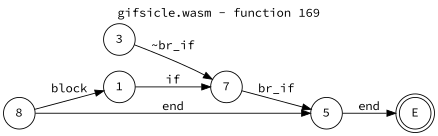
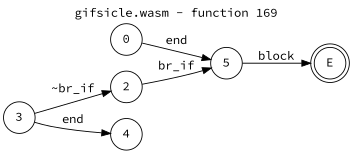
node "1": removed
node "7": label "7" -> "2"
edge "5" -> "E": label "end" -> "block"
node "8": label "8" -> "0"
node "4": added
